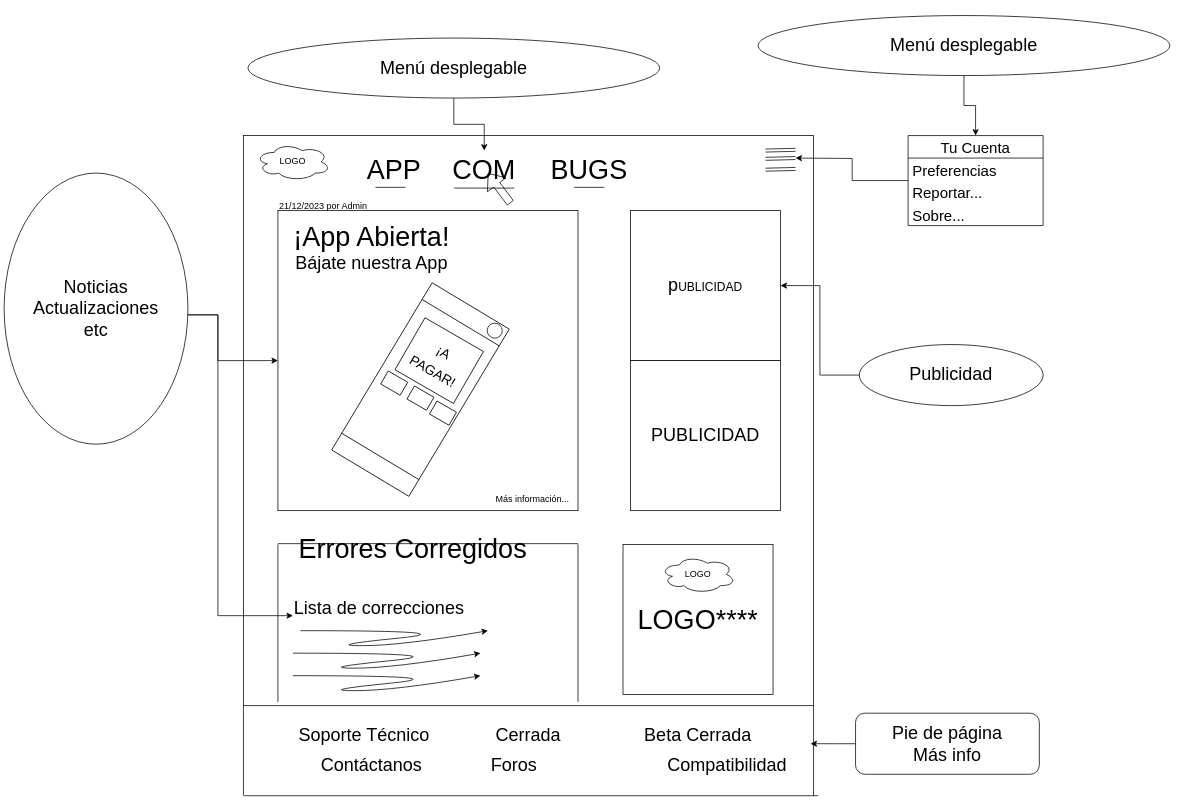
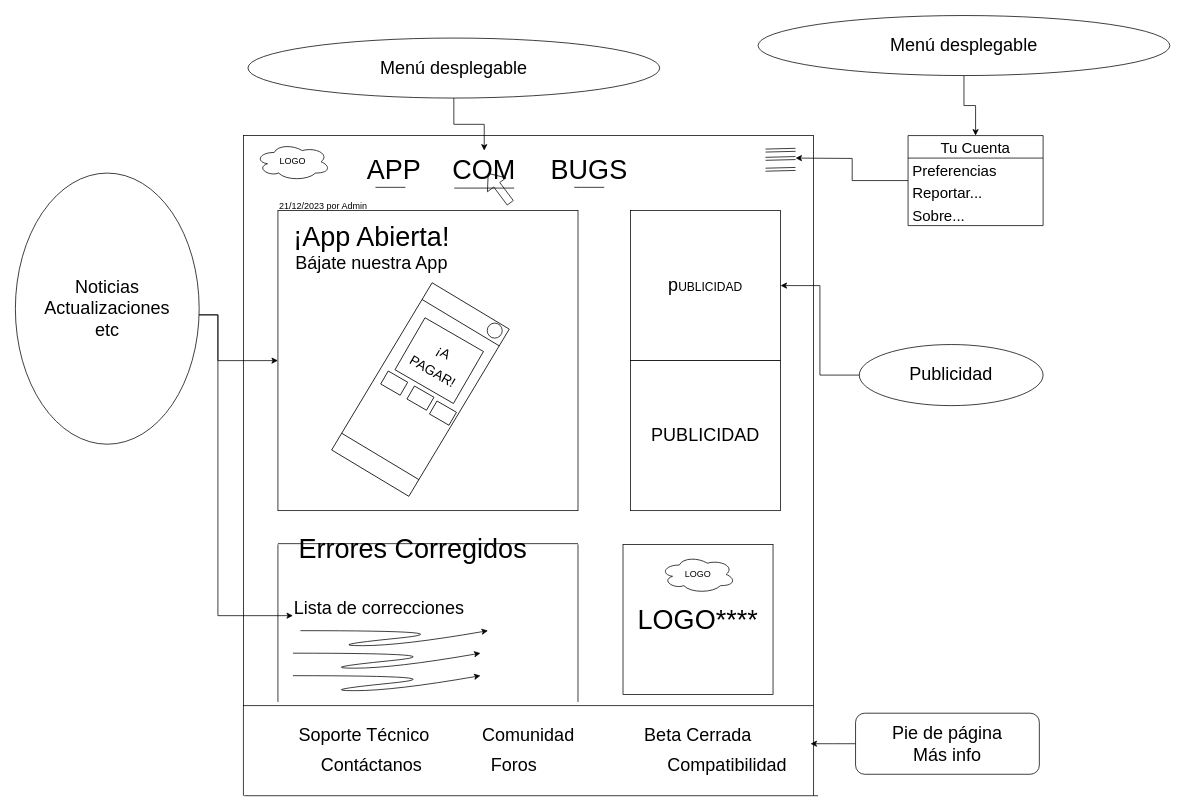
node "Noticias Actualizaciones etc": moved (96, 308) -> (107, 308)
node "Más información...": removed
node "Cerrada": label "Cerrada" -> "Comunidad"
